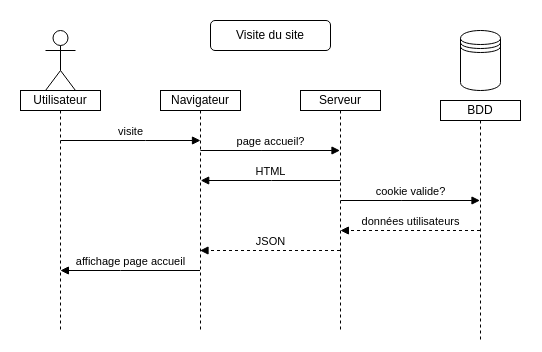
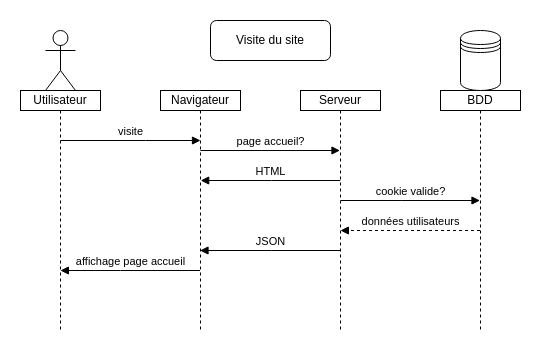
node "Visite du site": size 120x30 -> 120x40
node "BDD": moved (481, 221) -> (481, 211)
edge "Serveur" -> "Navigateur": style dashed -> solid
